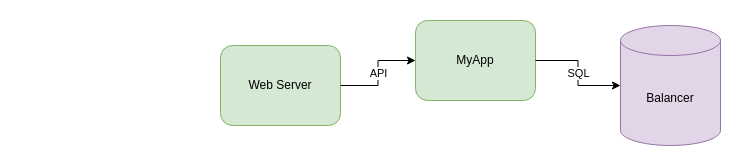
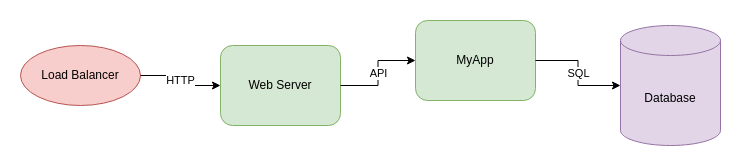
node "Load Balancer": added
edge "Load Balancer" -> "Web Server": added, label "HTTP"
node "Balancer": label "Balancer" -> "Database"
